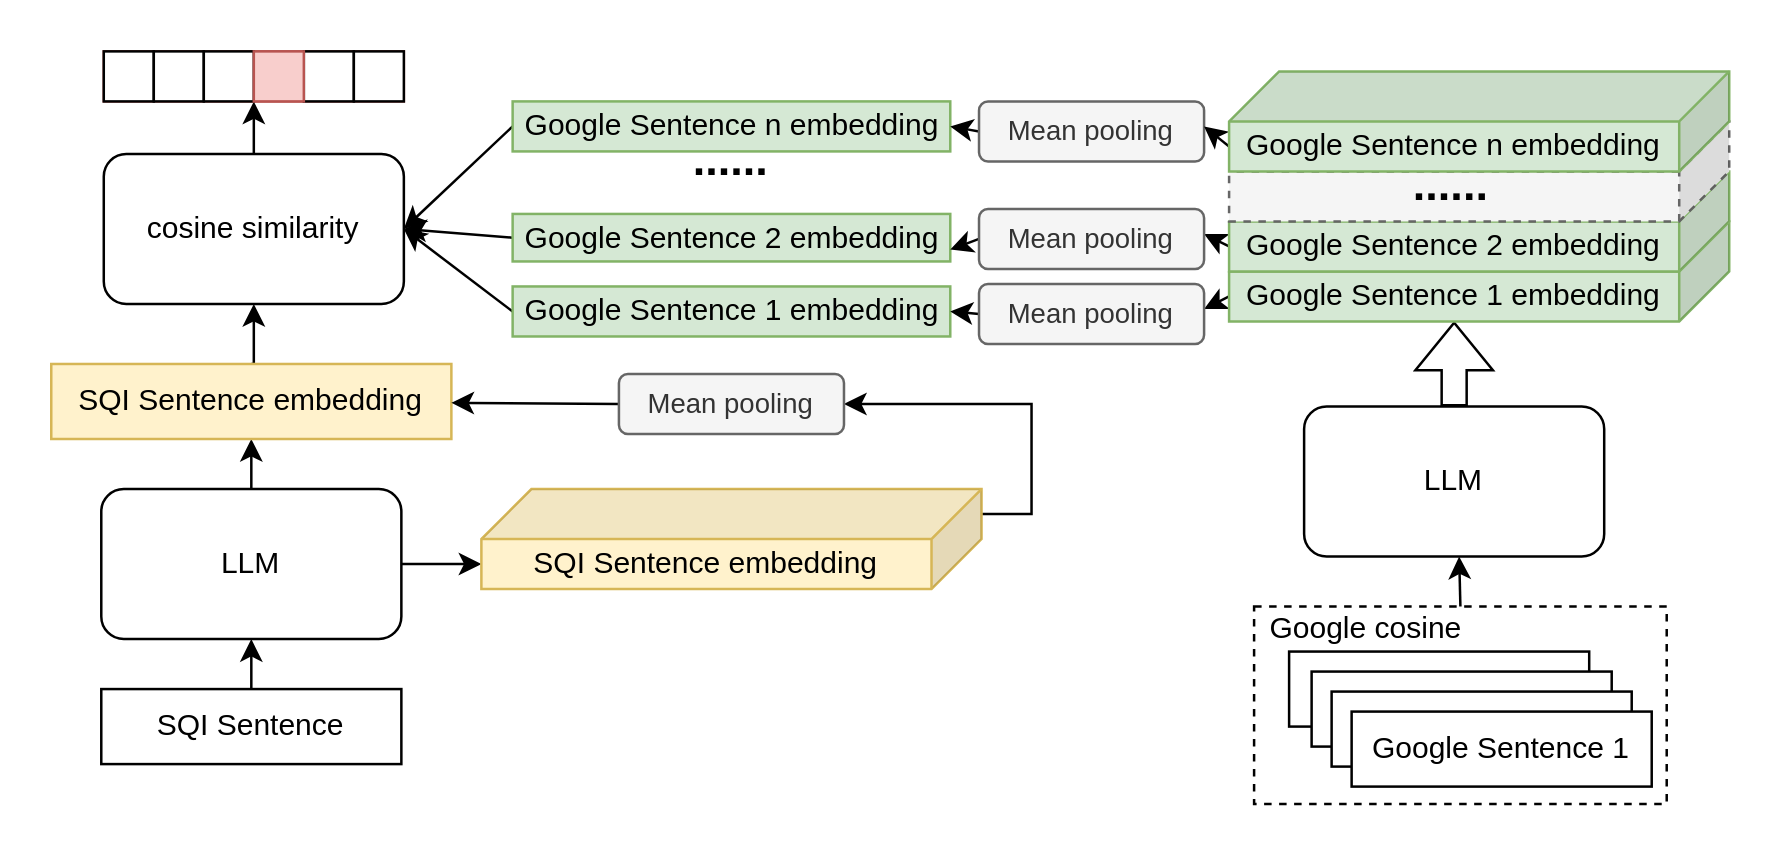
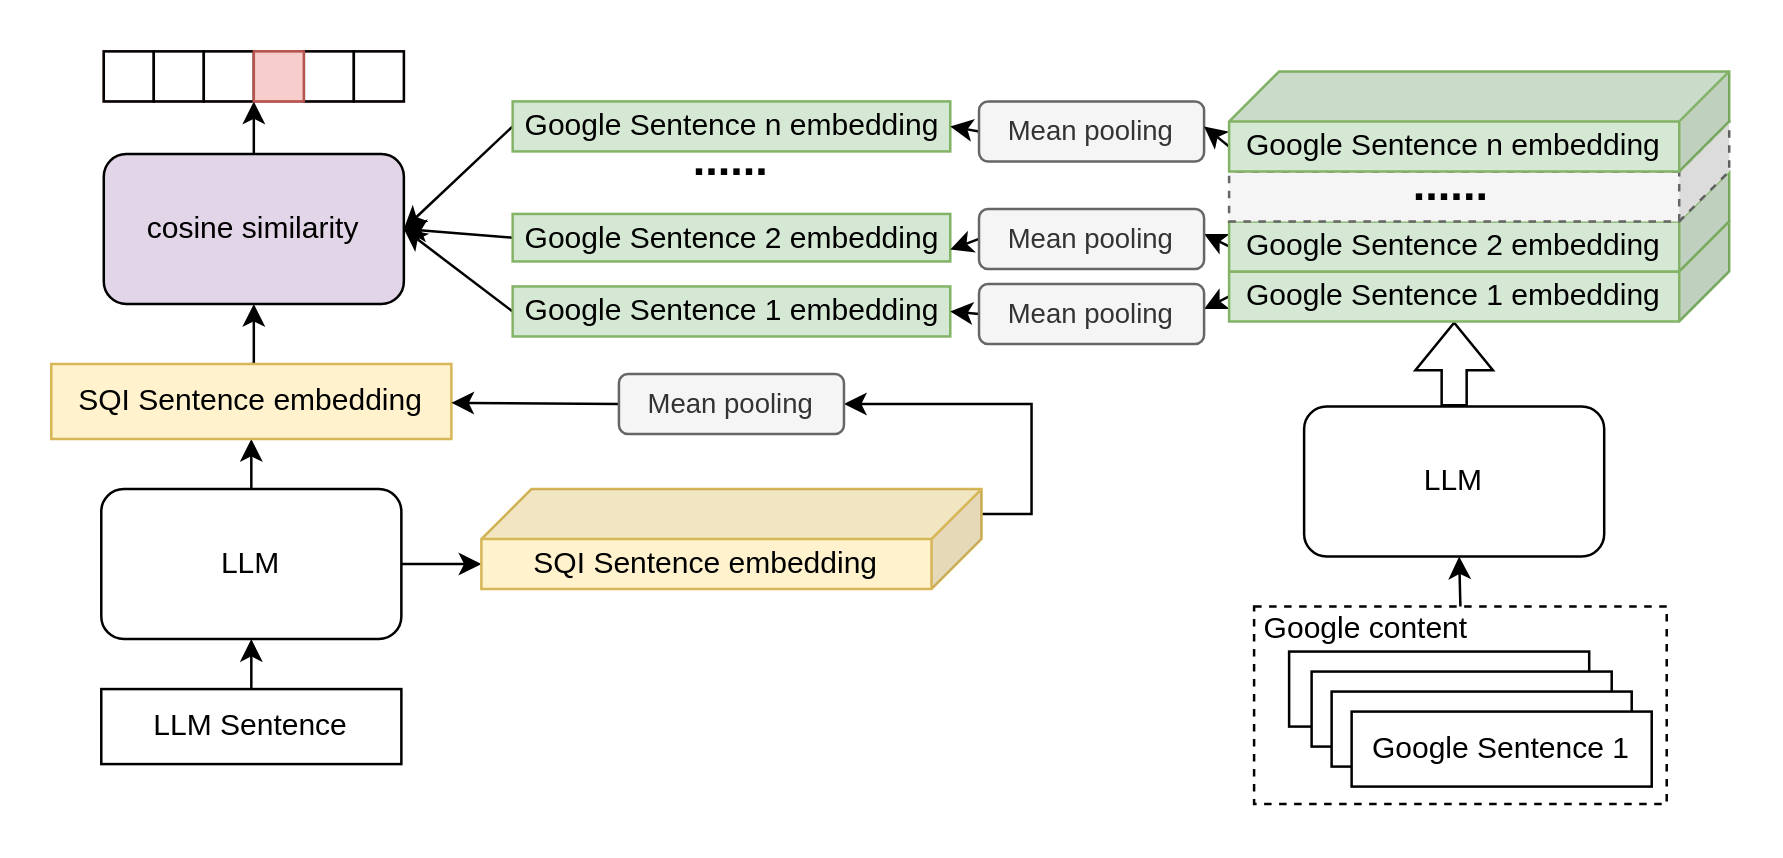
node "cosine similarity": fillcolor #ffffff -> #e1d5e7
node "Google cosine": label "Google cosine" -> "Google content"
node "SQI Sentence": label "SQI Sentence" -> "LLM Sentence"
